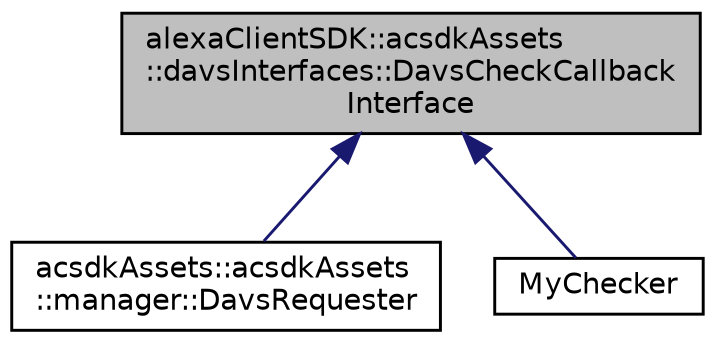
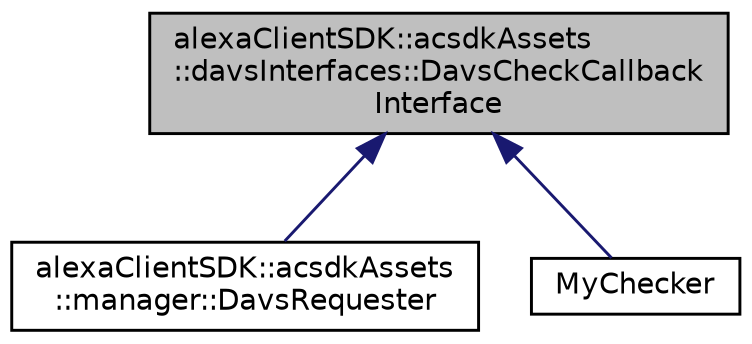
node "acsdkAssets::acsdkAssets ::manager::DavsRequester": label "acsdkAssets::acsdkAssets ::manager::DavsRequester" -> "alexaClientSDK::acsdkAssets ::manager::DavsRequester"
